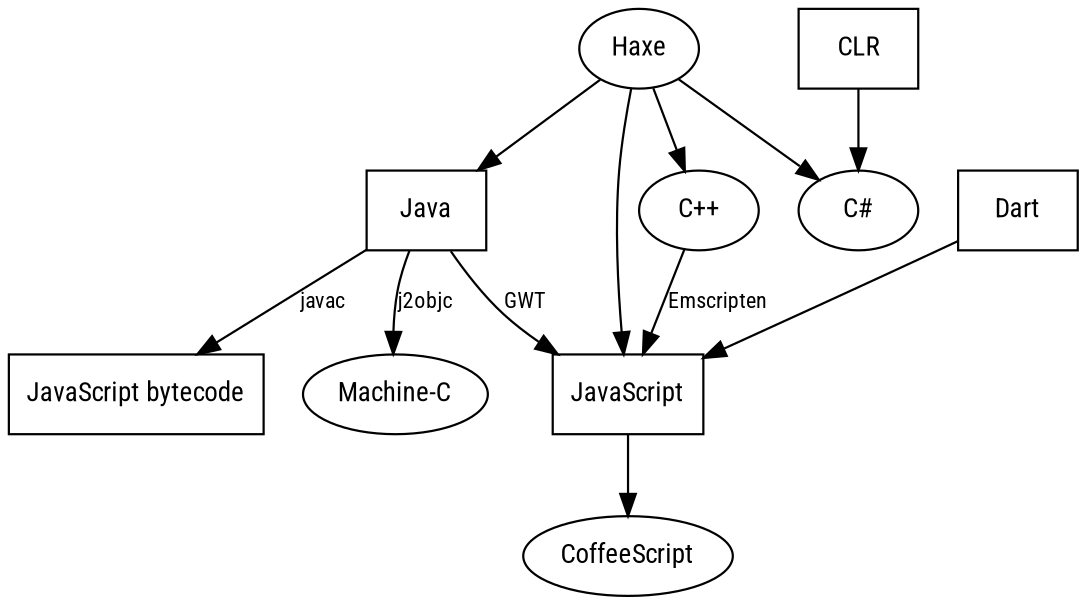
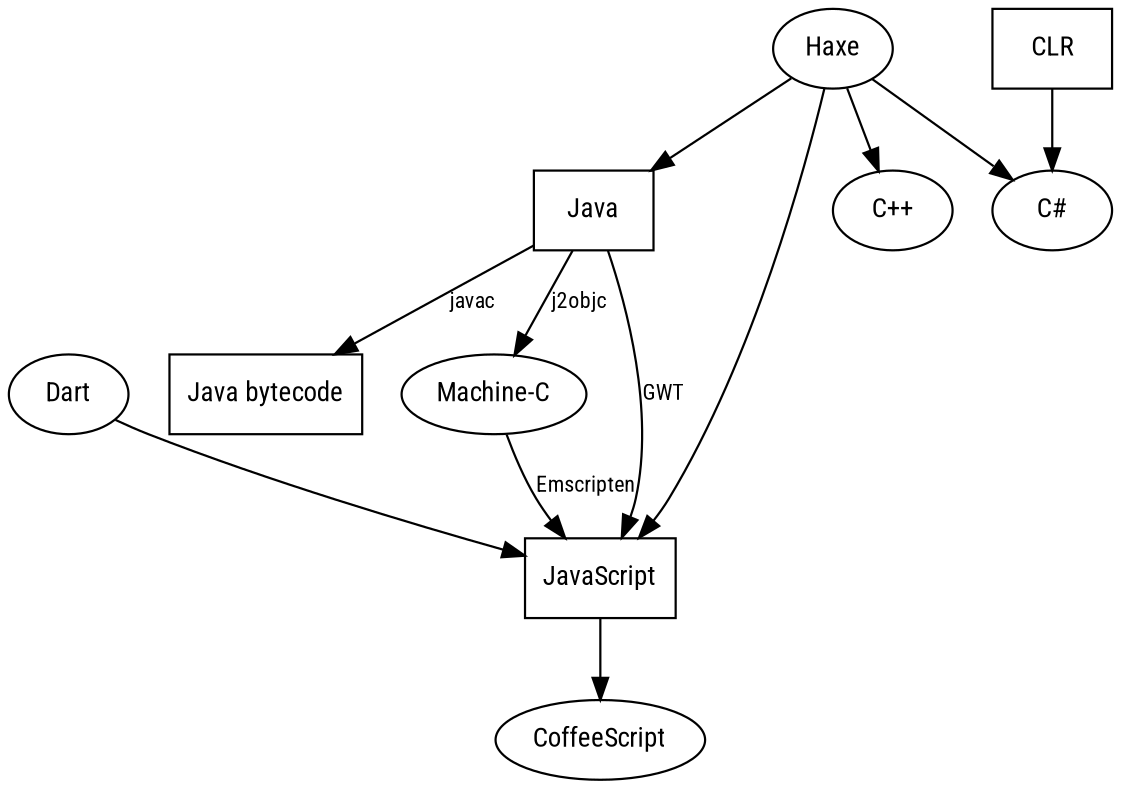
node "Dart": shape box -> ellipse
edge "C++" -> "JavaScript": now "Machine-C" -> "JavaScript"
node "JavaScript bytecode": label "JavaScript bytecode" -> "Java bytecode"
